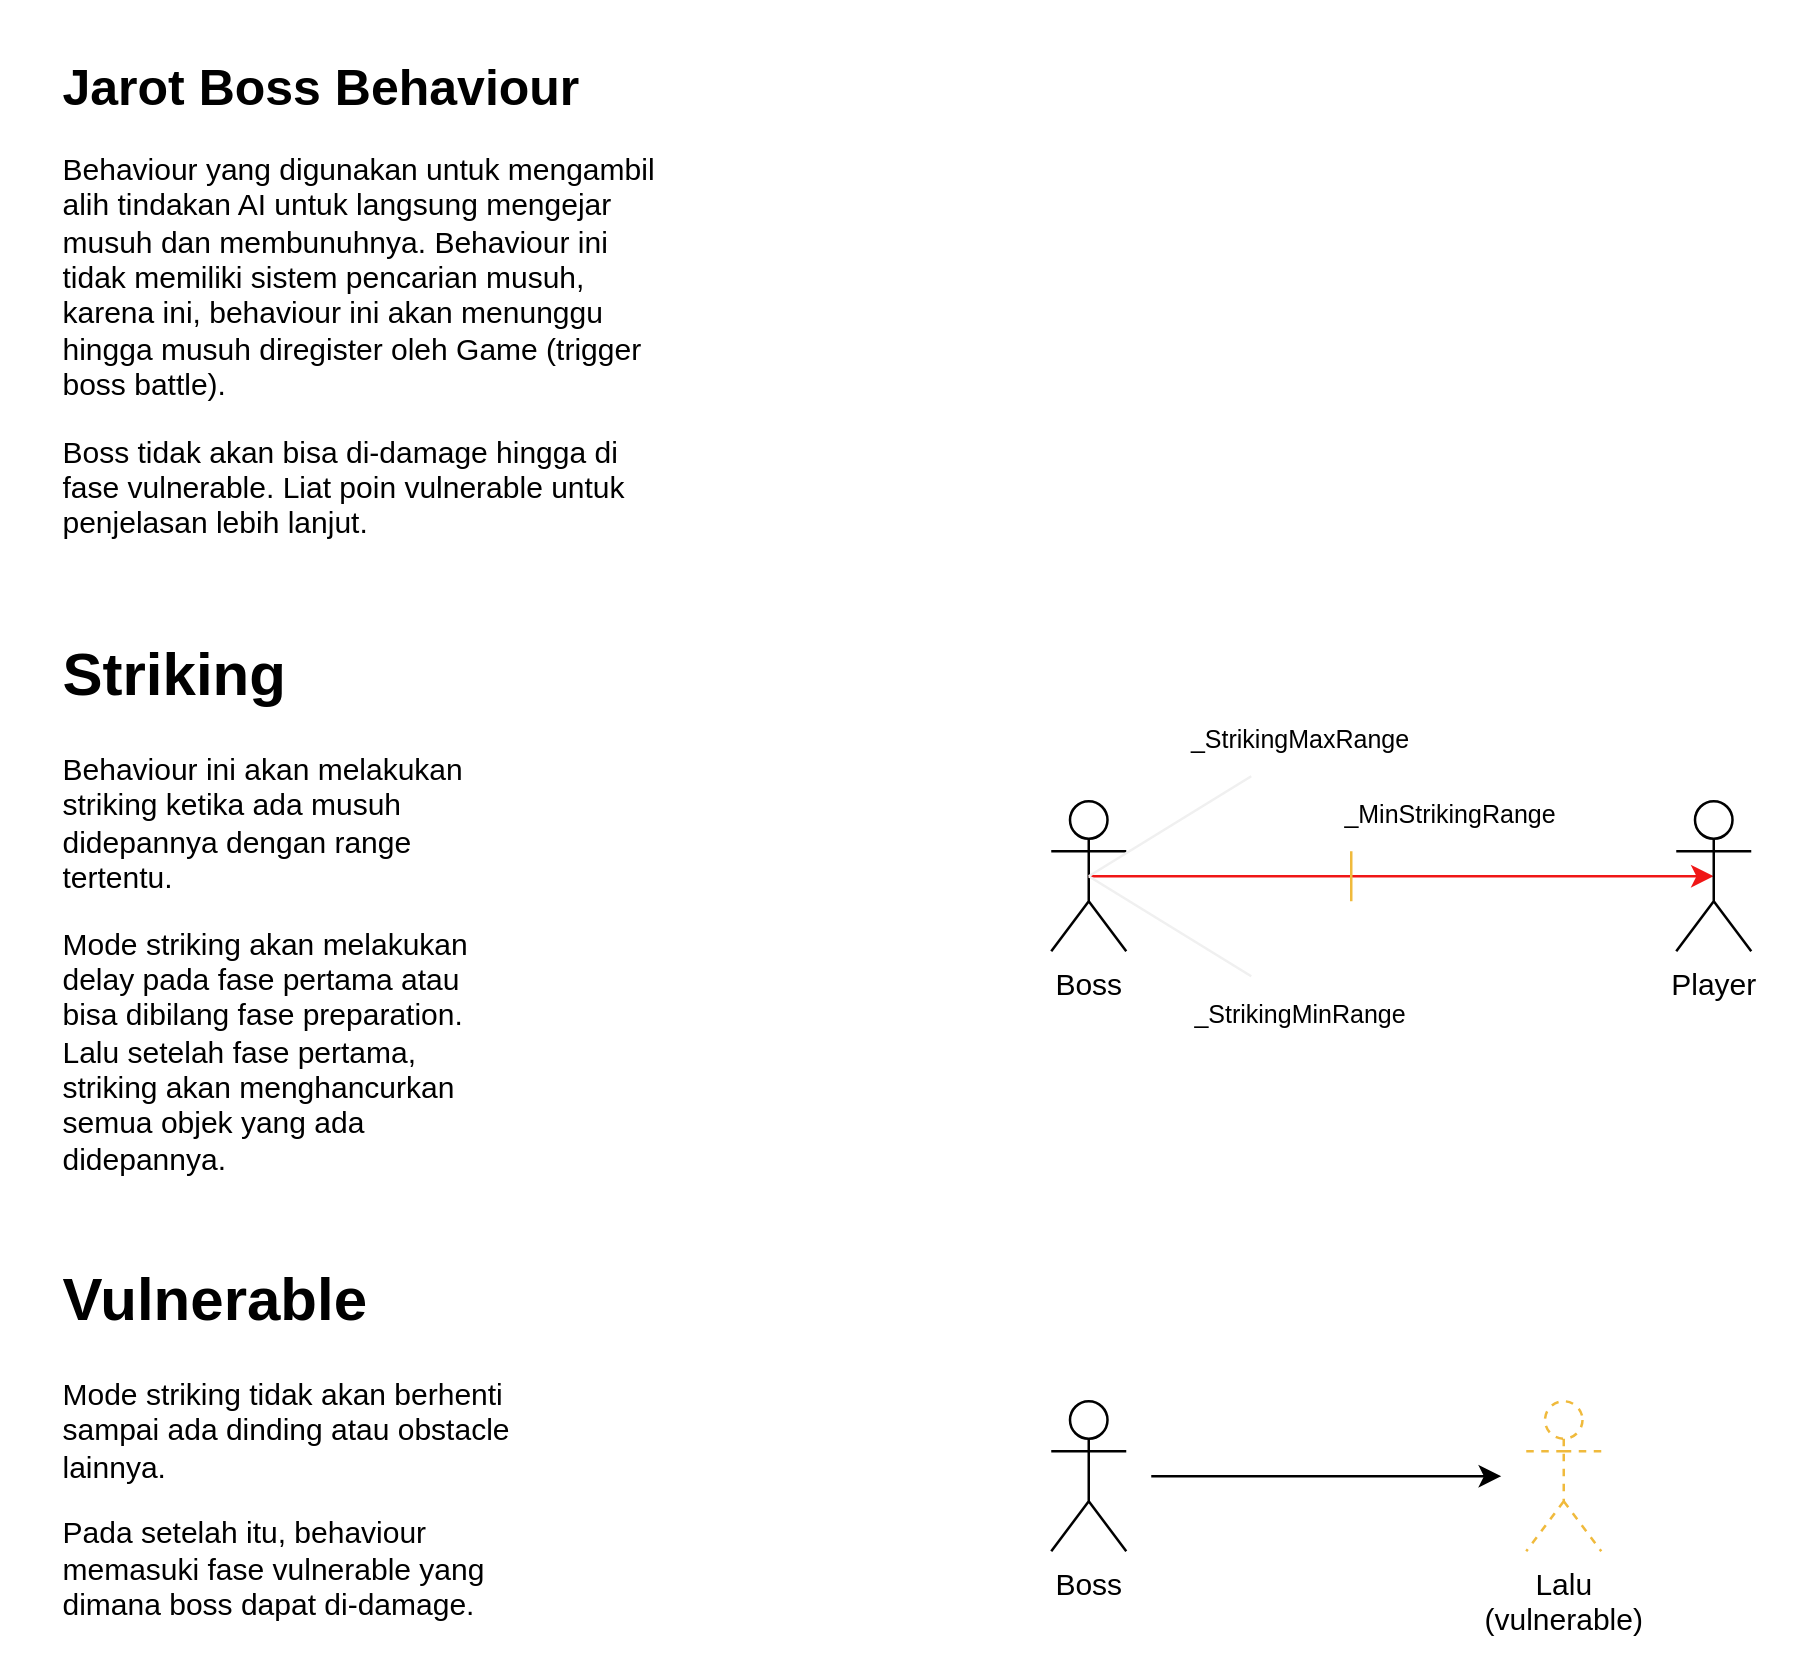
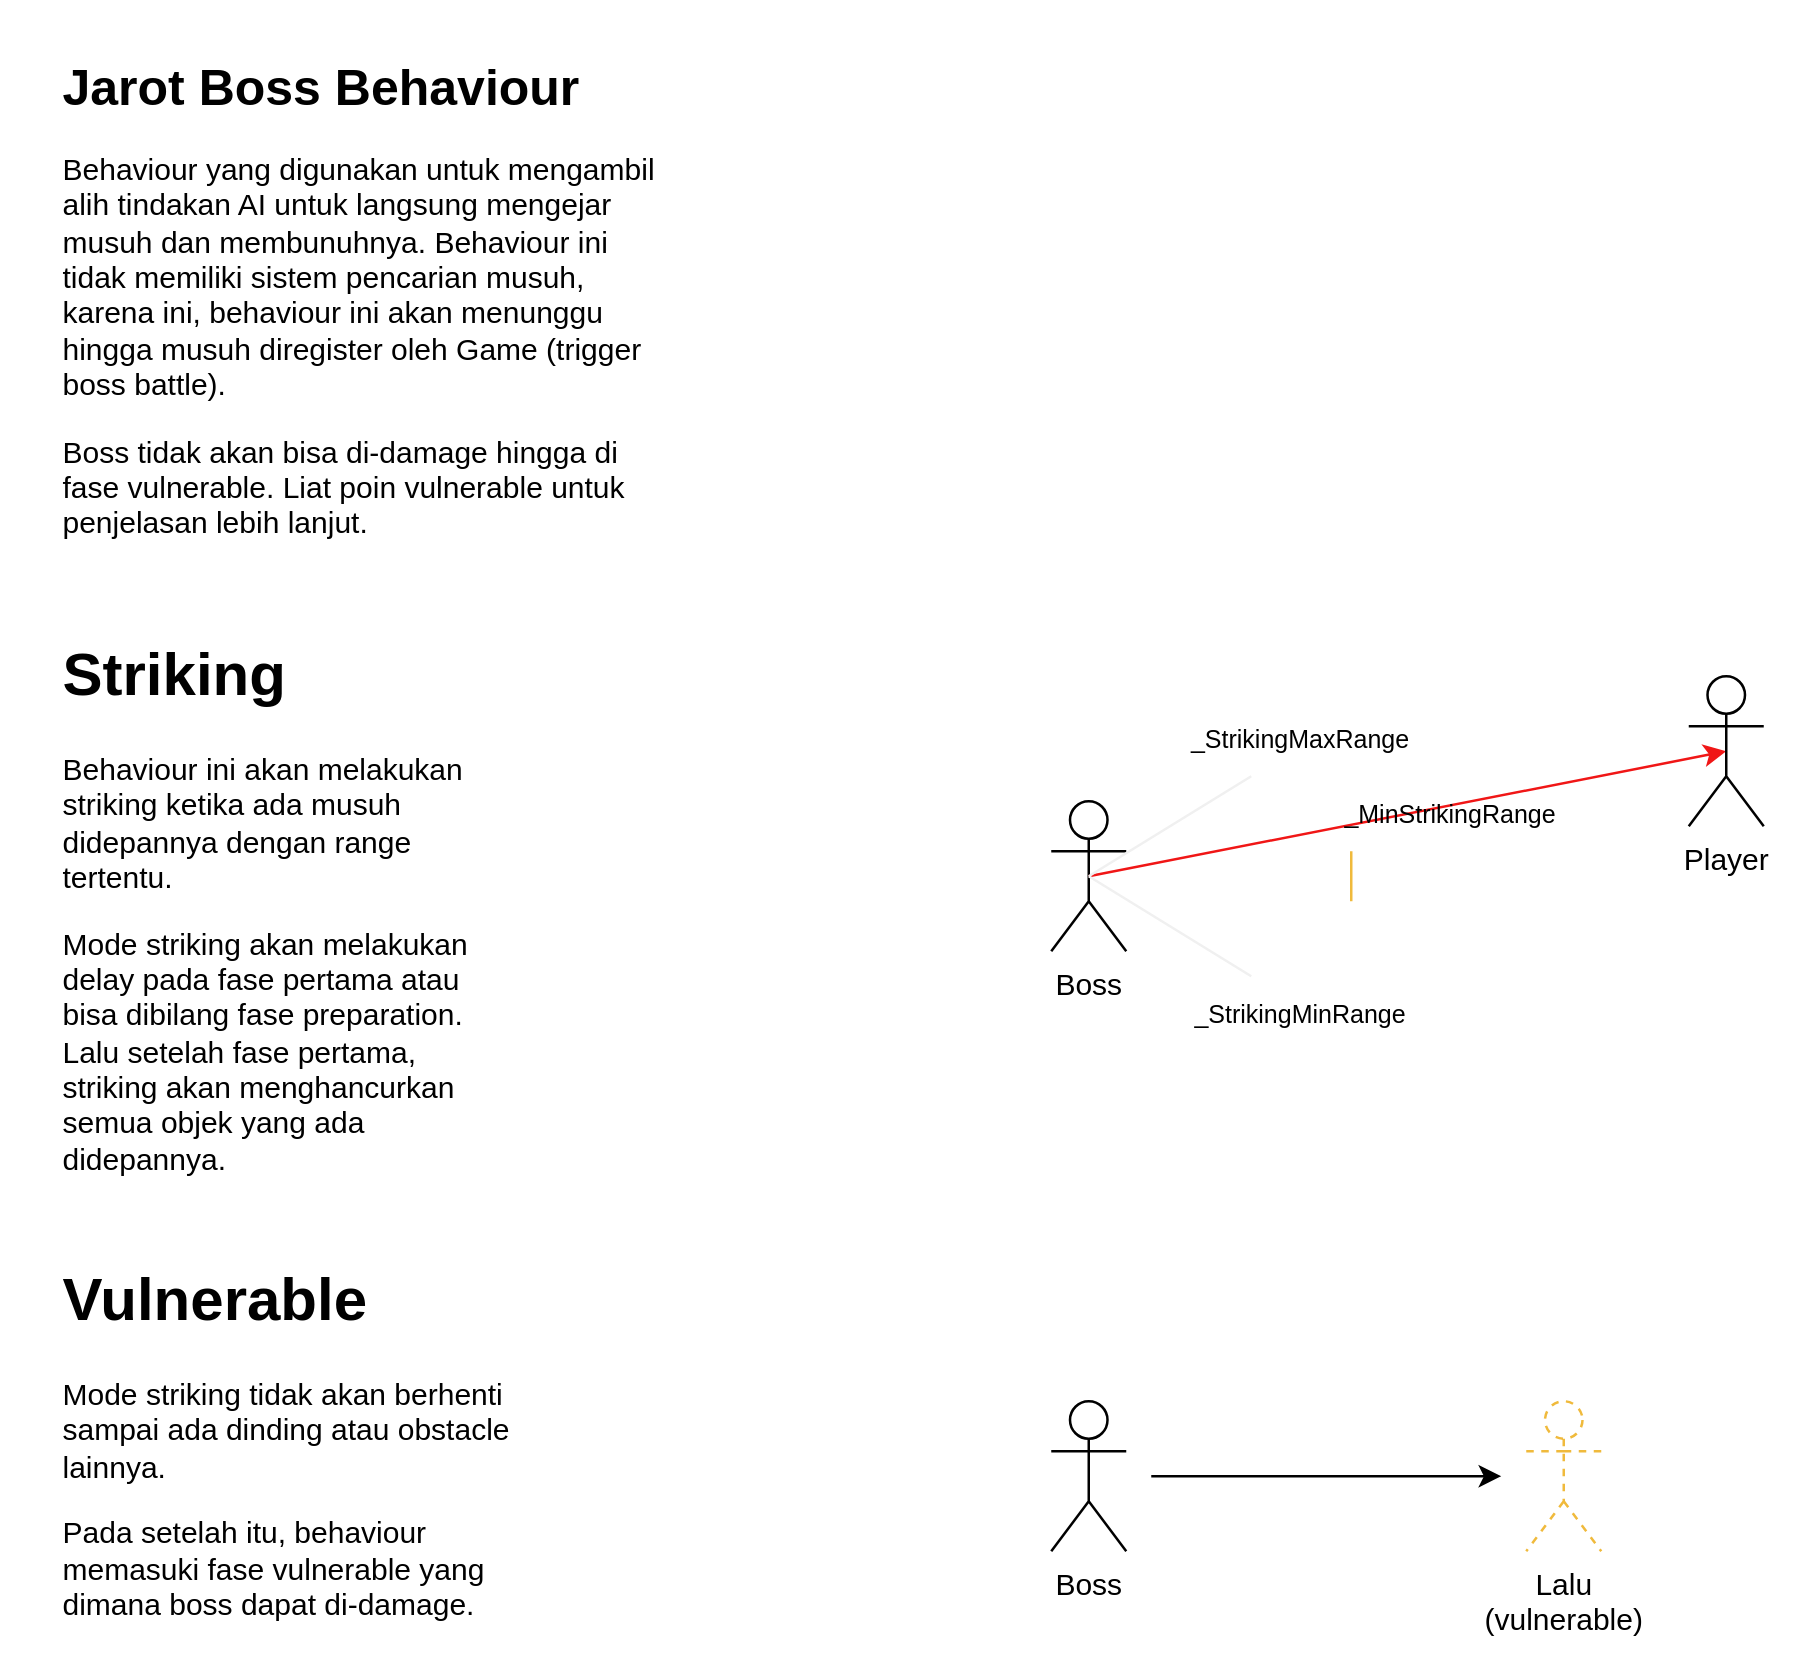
node "Player": moved (1714, 876) -> (1726, 751)
